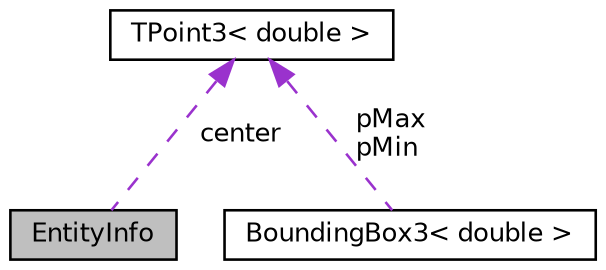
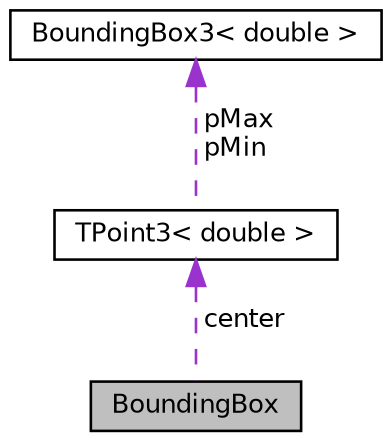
edge "BoundingBox3< double >" -> "TPoint3< double >": reversed
node "EntityInfo": label "EntityInfo" -> "BoundingBox"
